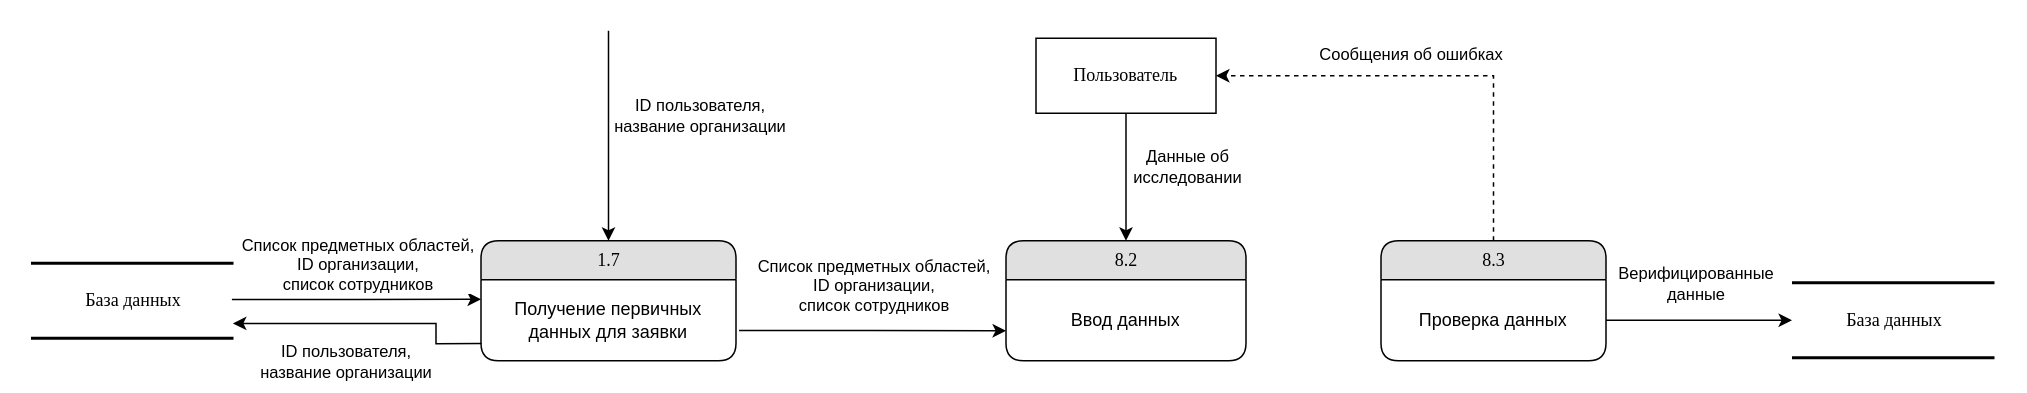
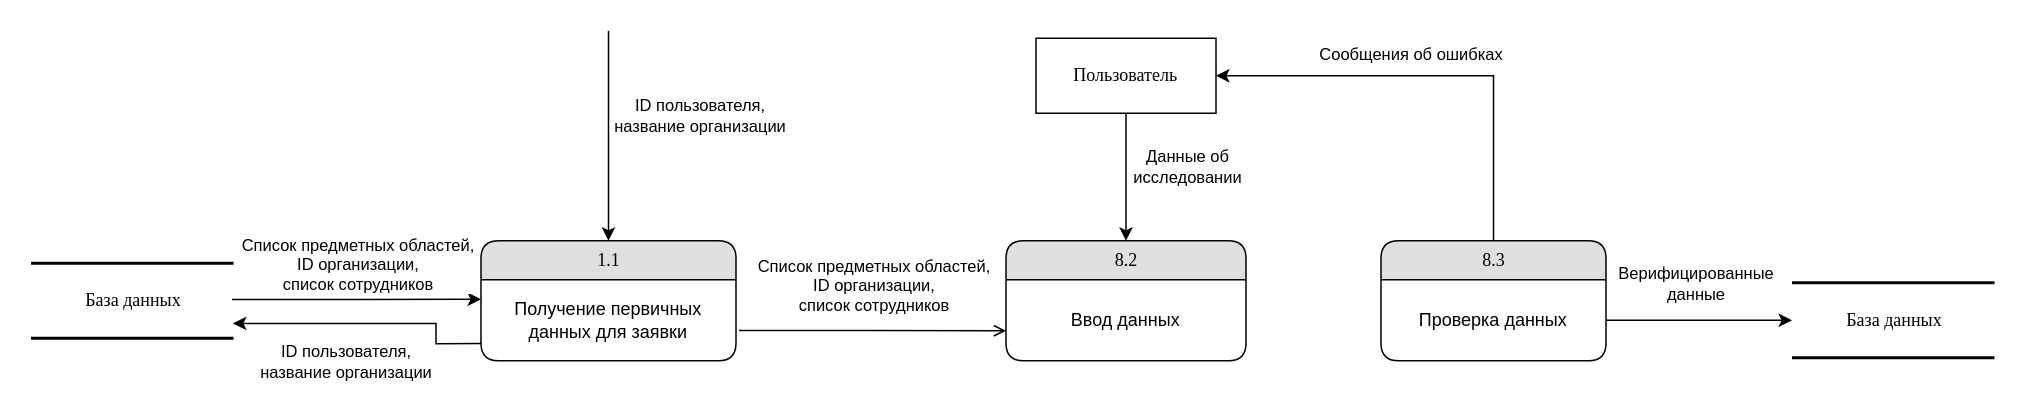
edge "8.3" -> "Пользователь": style dashed -> solid
node "1.7": label "1.7" -> "1.1"
edge "Получение первичных данных для заявки" -> "8.2": arrowhead classic -> open
